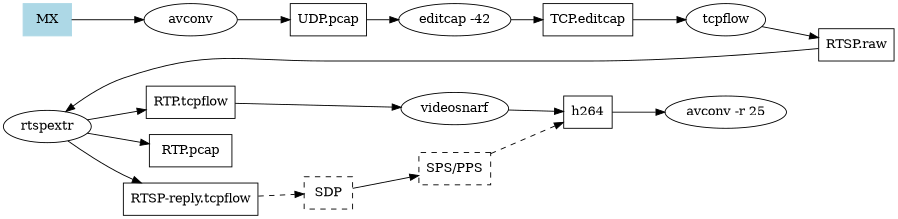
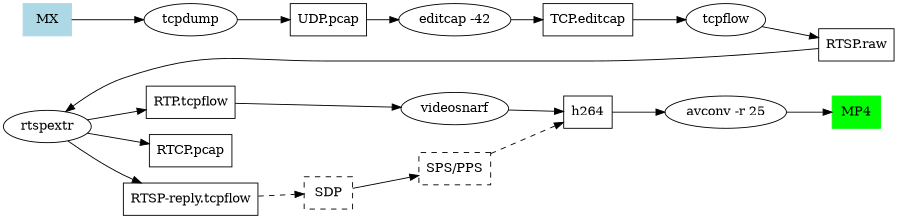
node "avconv": label "avconv" -> "tcpdump"
node "MP4": added
node "RTP.pcap": label "RTP.pcap" -> "RTCP.pcap"
